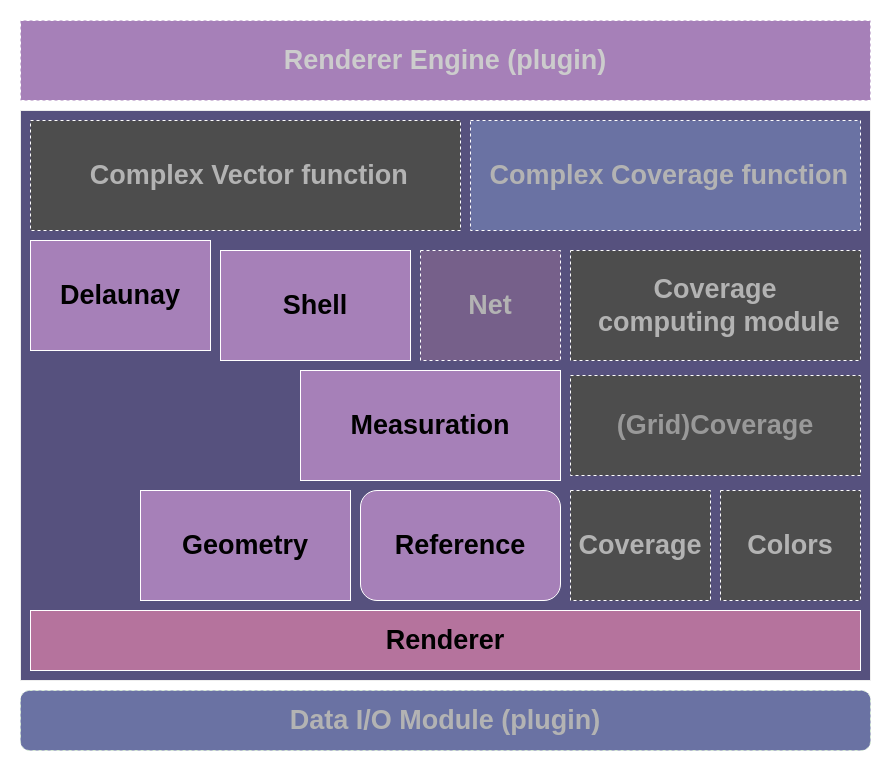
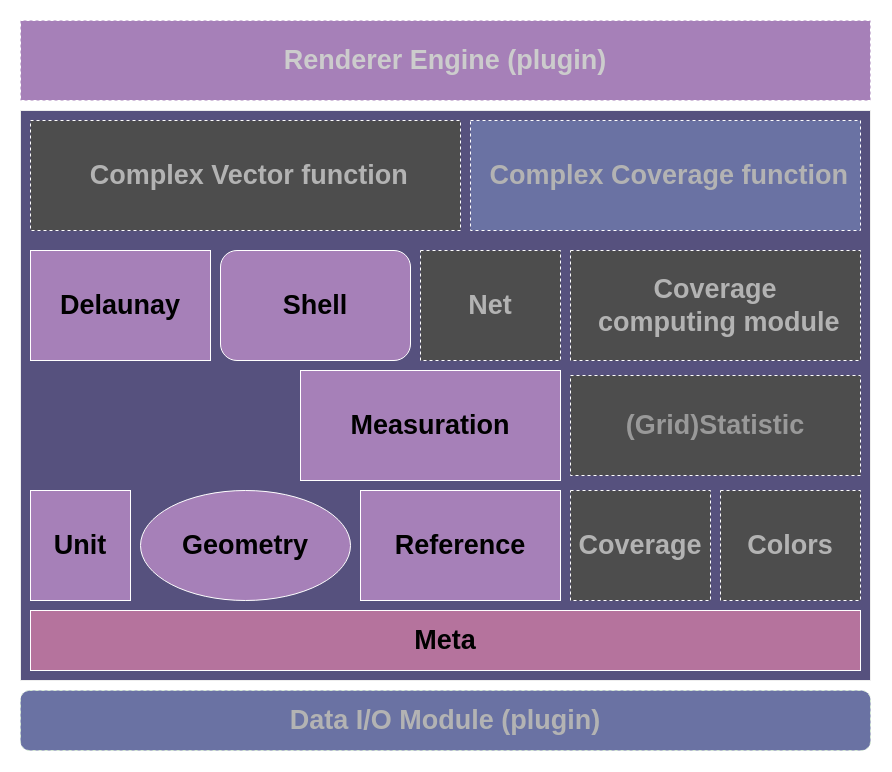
node "Delaunay": moved (121, 296) -> (121, 306)
node "Shell": shape rectangle -> rounded rectangle
node "Net": fillcolor #76608a -> #4d4d4d
node "(Grid)Coverage": label "(Grid)Coverage" -> "(Grid)Statistic"
node "Unit": added
node "Geometry": shape rectangle -> ellipse
node "Reference": shape rounded rectangle -> rectangle
node "Renderer": label "Renderer" -> "Meta"
